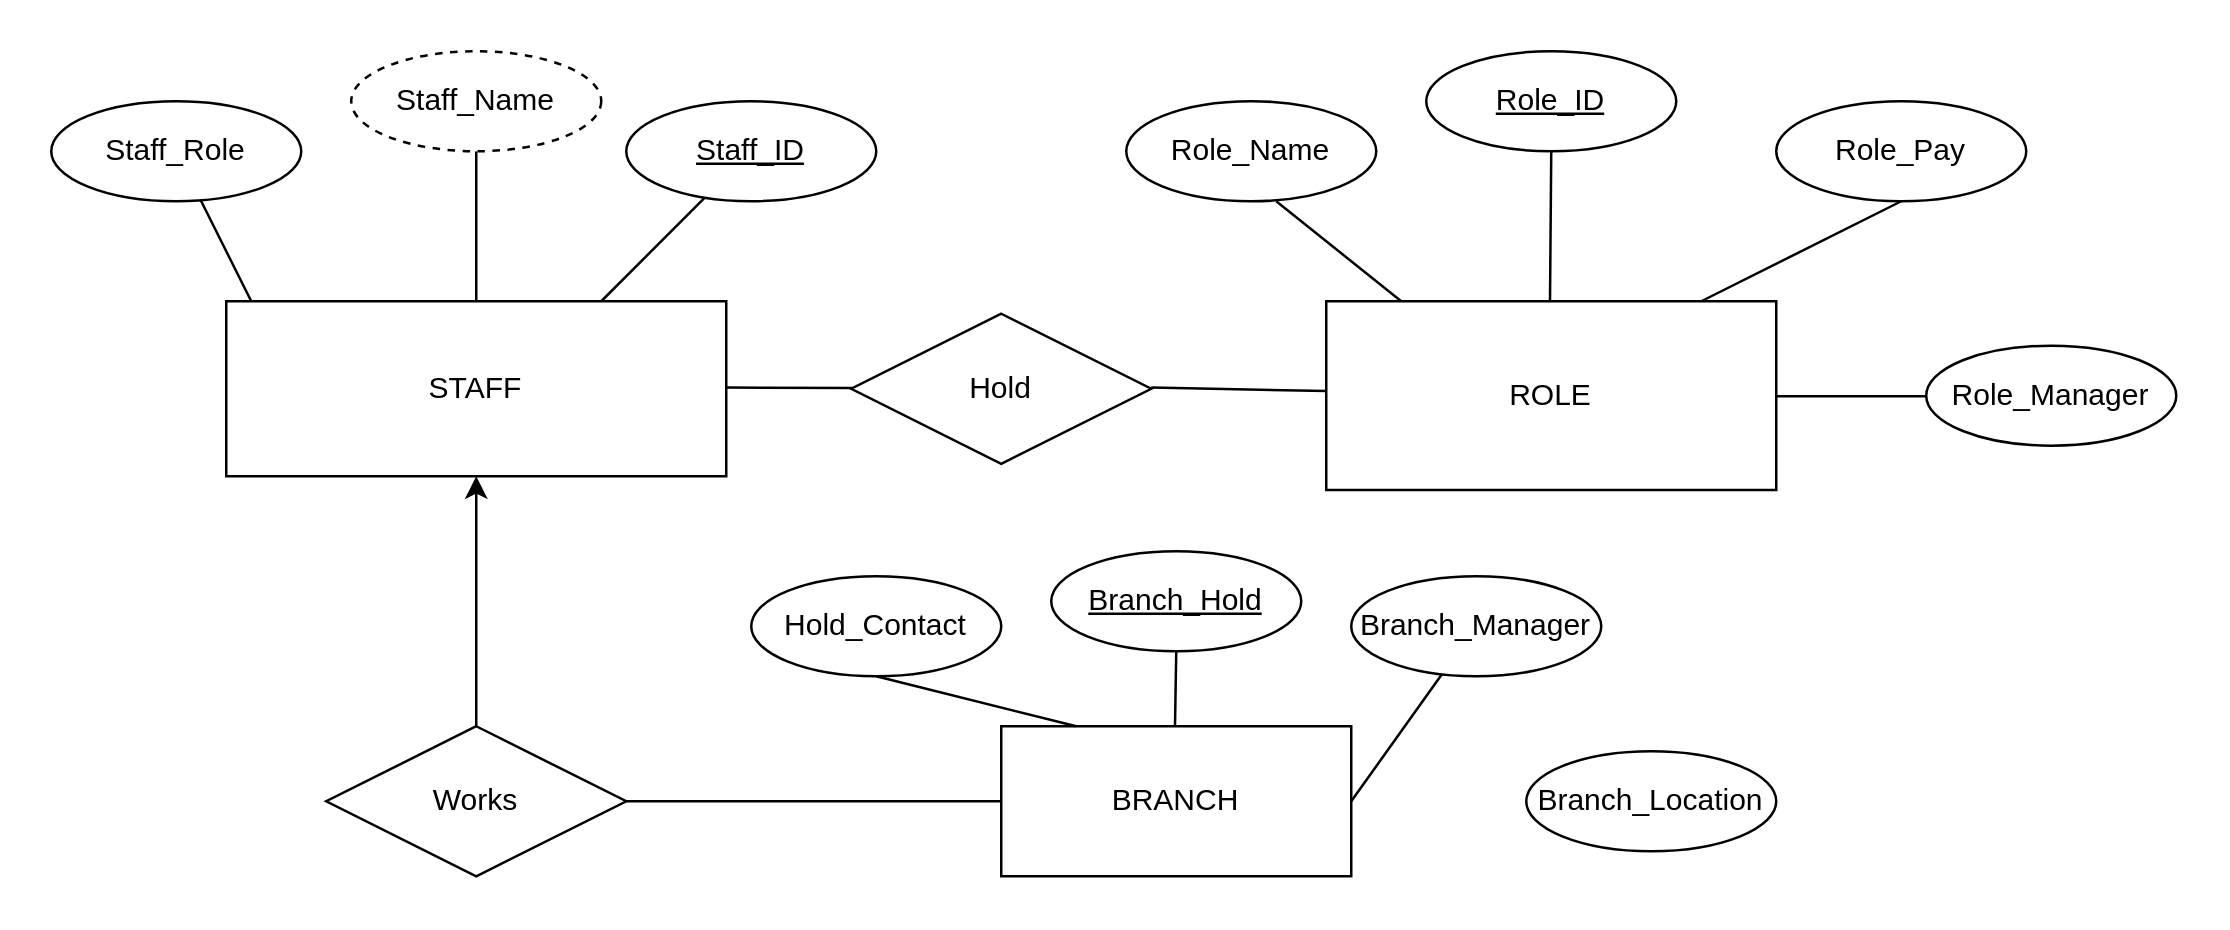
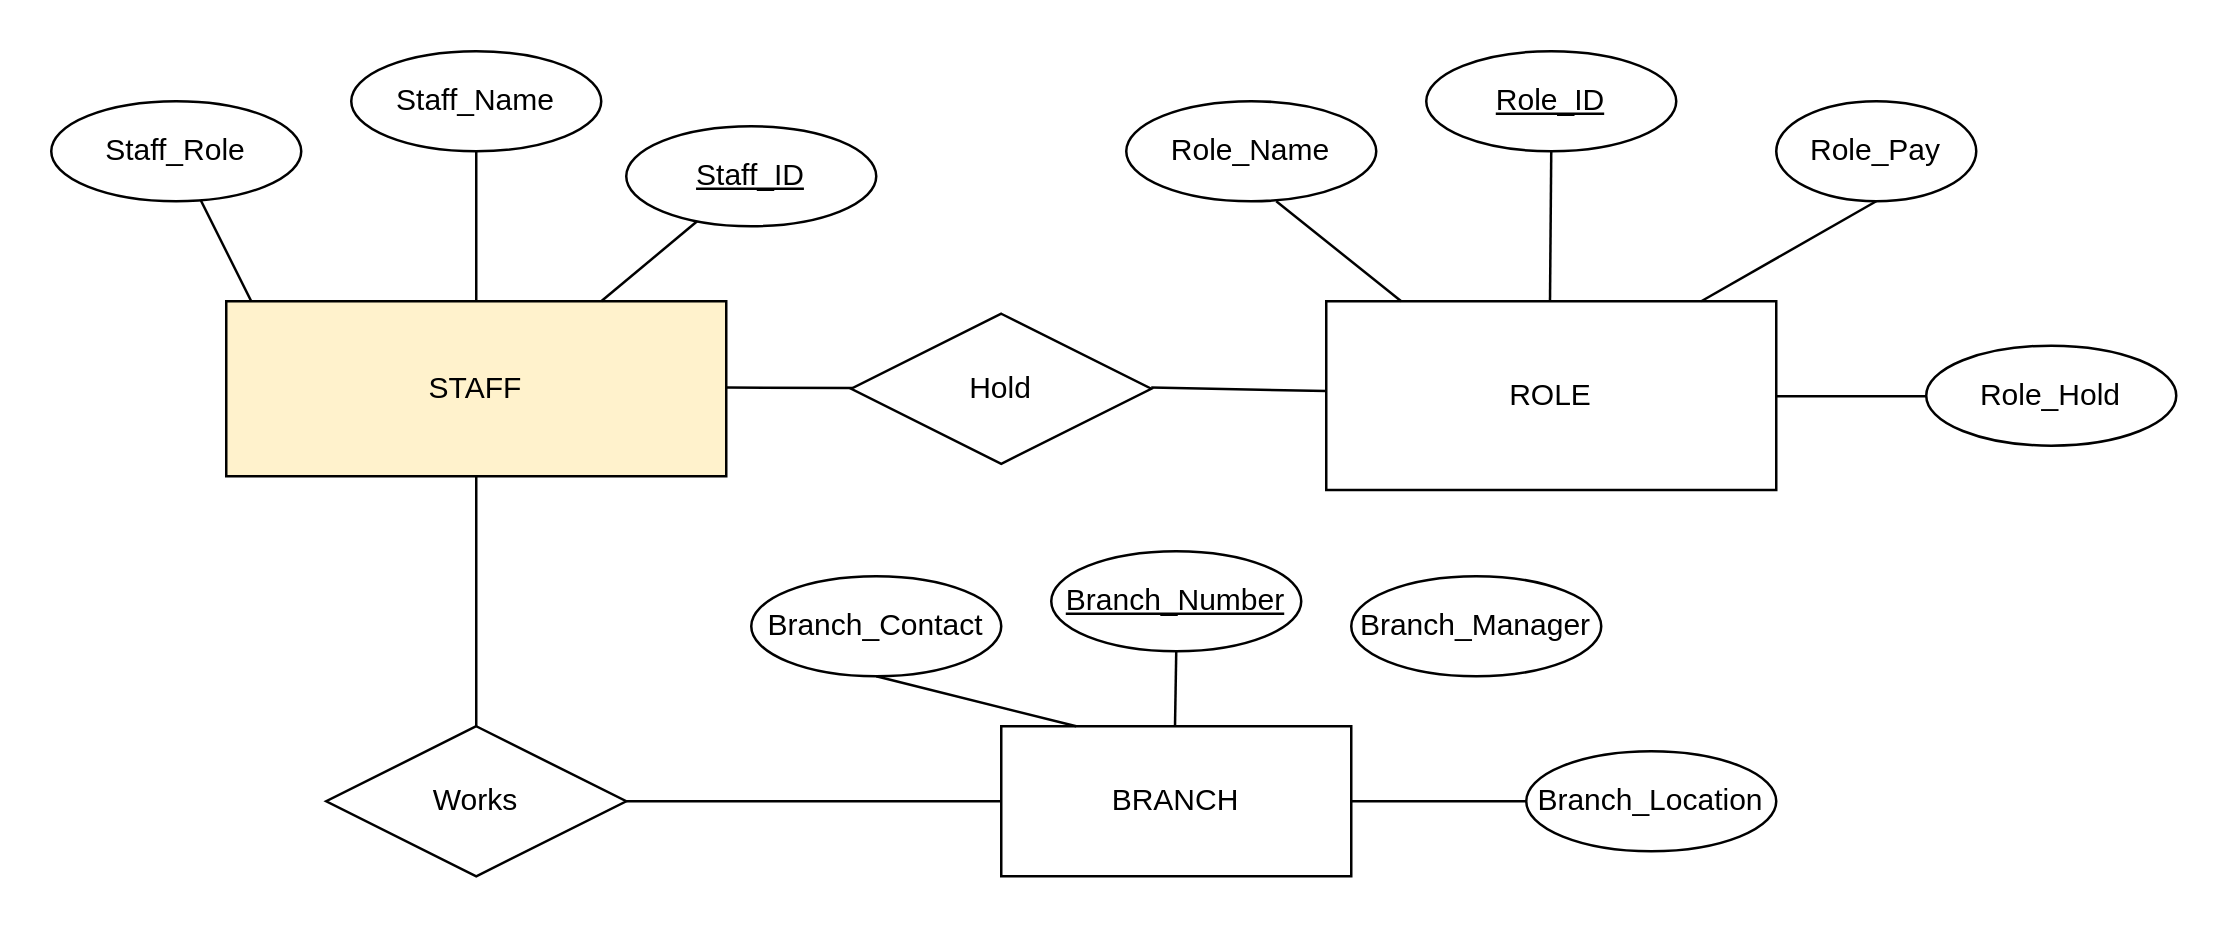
node "Staff_Name": style dashed -> solid
node "Staff_ID": moved (751, 151) -> (751, 176)
node "Role_Pay": size 250x100 -> 200x100
node "STAFF": fillcolor #ffffff -> #fff2cc
node "Role_Manager": label "Role_Manager" -> "Role_Hold"
edge "Works" -> "STAFF": arrowhead classic -> none
node "Branch_Hold": label "Branch_Hold" -> "Branch_Number"
node "Hold_Contact": label "Hold_Contact" -> "Branch_Contact"
edge "Branch_Manager" -- "BRANCH": now "Branch_Location" -- "BRANCH"
